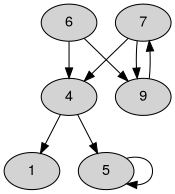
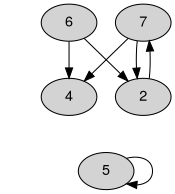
node "9": label "9" -> "2"
edge "4" -> "5": removed
node "1": removed
